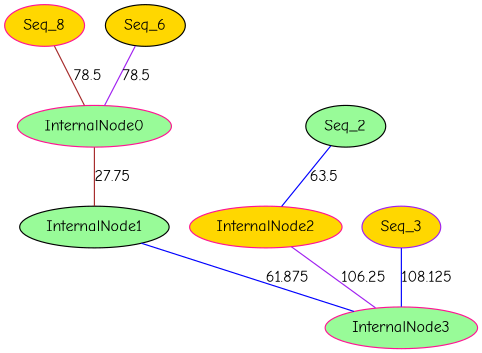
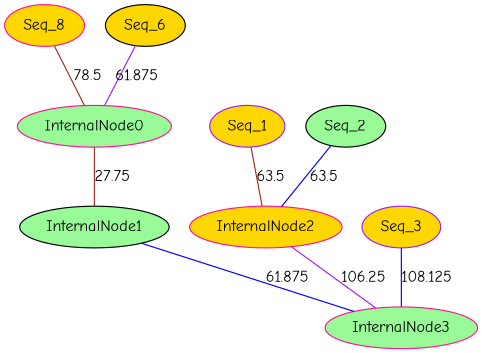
edge "Seq_6" -- "InternalNode0": label "78.5" -> "61.875"
node "Seq_1": added
